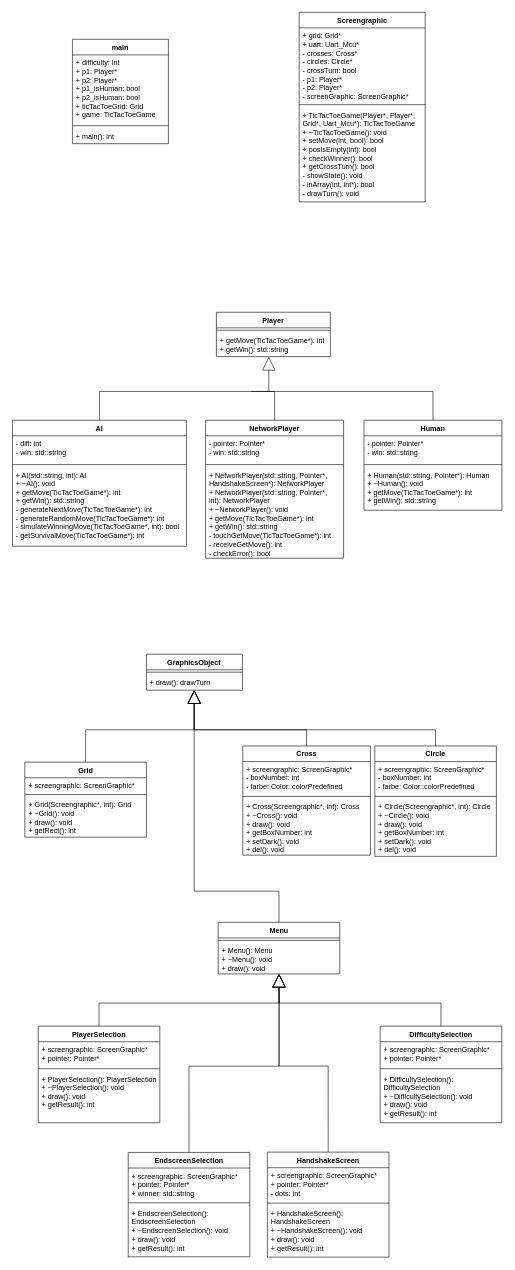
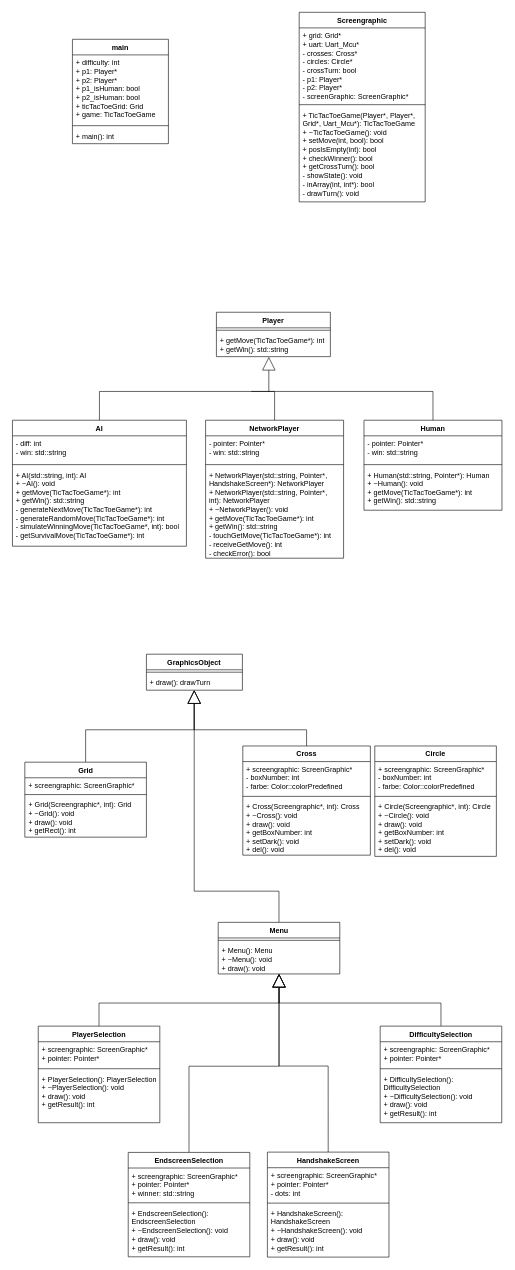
edge "Circle" -> "GraphicsObject": removed
